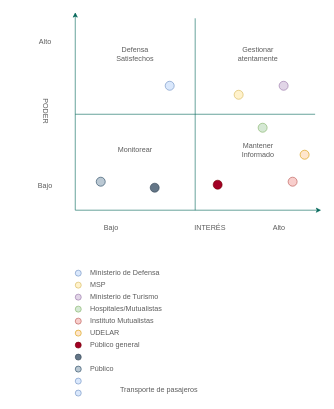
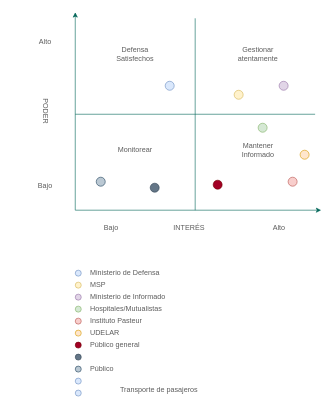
node "INTERÉS": moved (210, 228) -> (189, 228)
node "Ministerio de Turismo": label "Ministerio de Turismo" -> "Ministerio de Informado"
node "Instituto Mutualistas": label "Instituto Mutualistas" -> "Instituto Pasteur"
